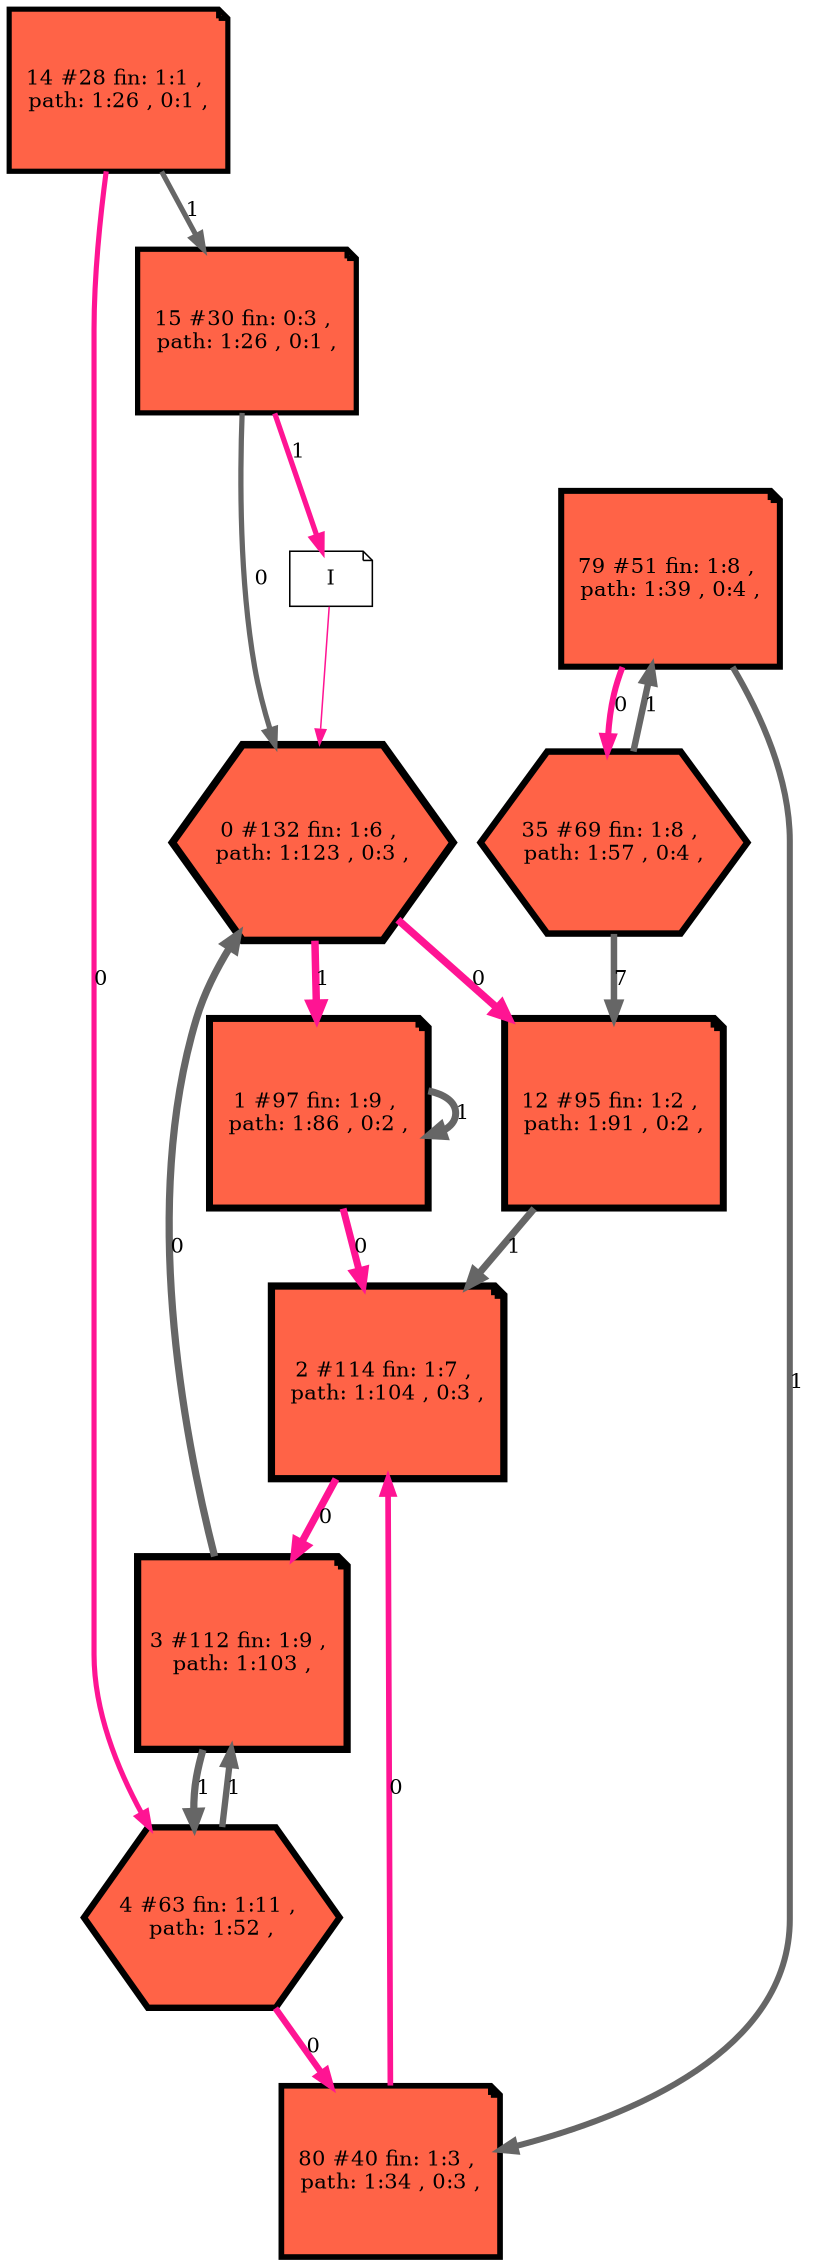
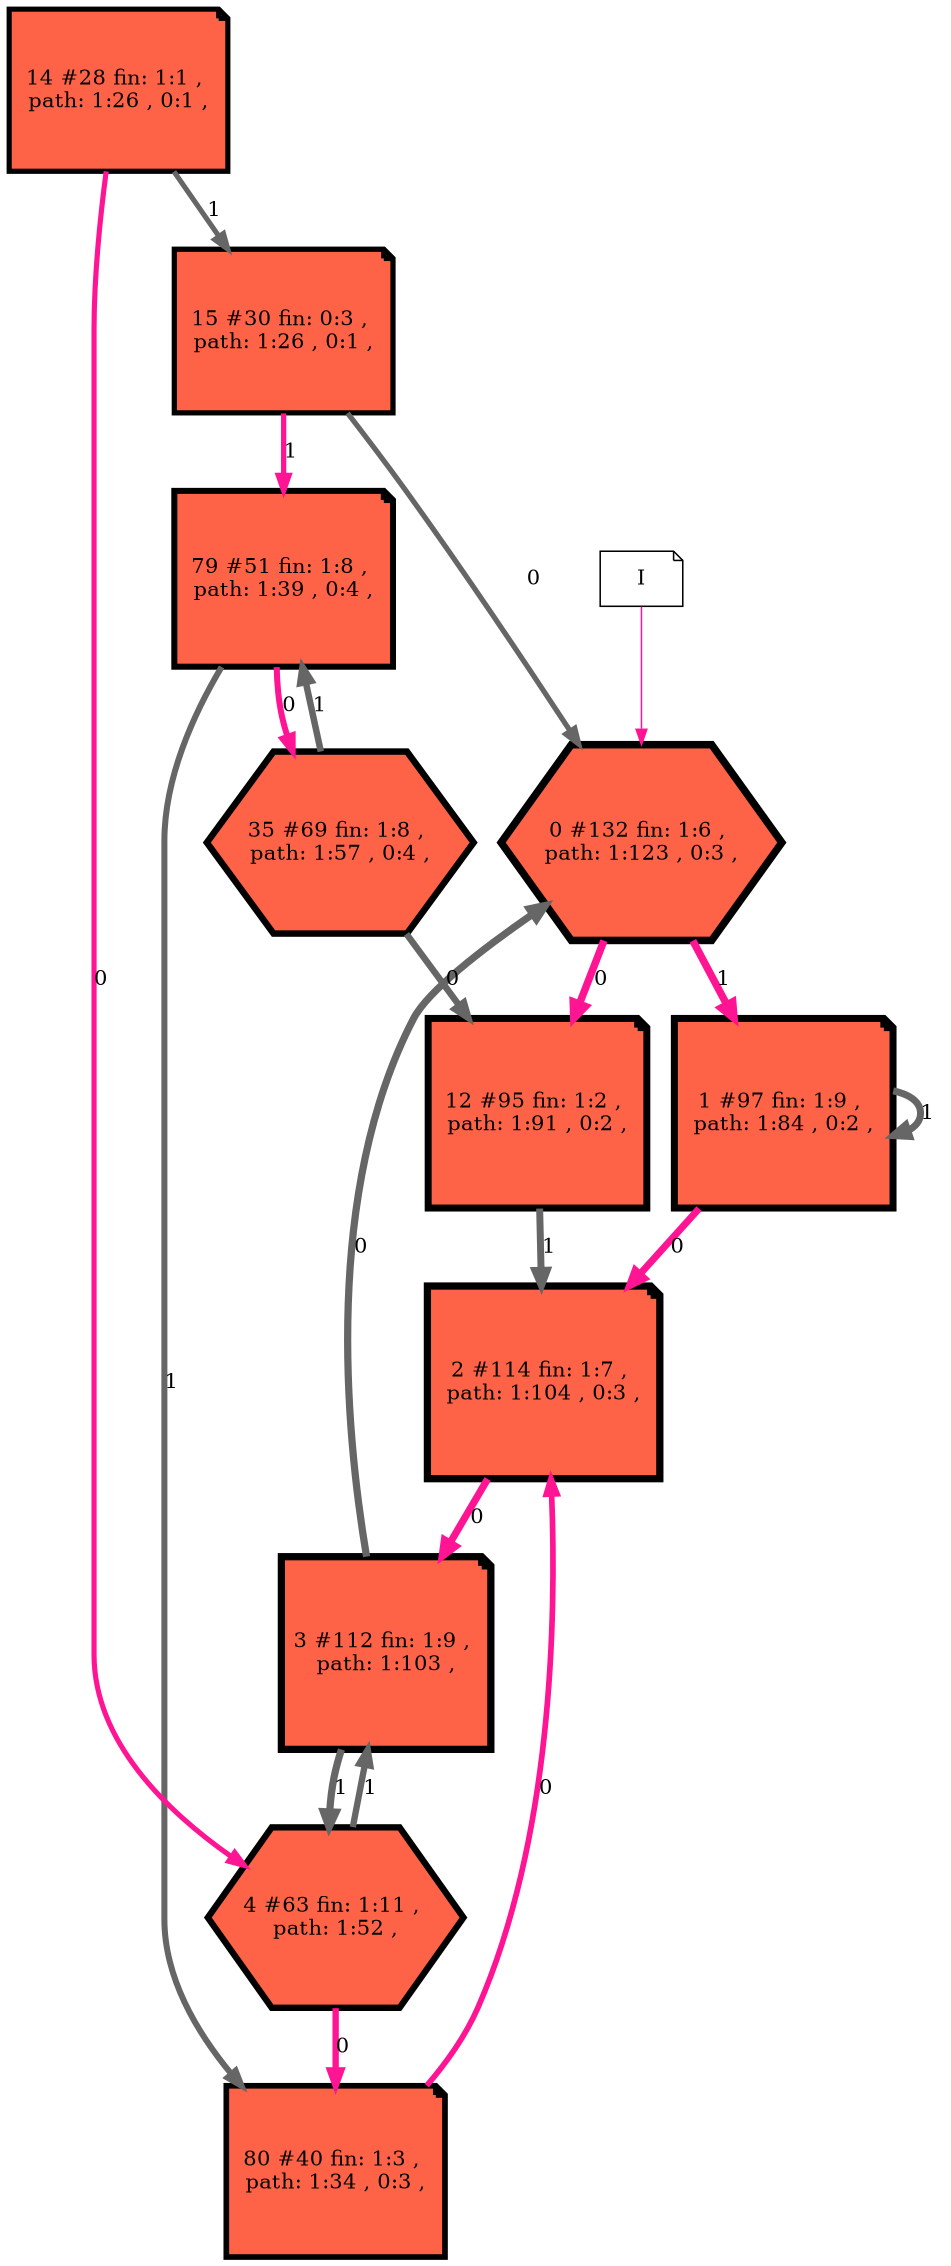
edge "15 #30 fin: 0:3 , path: 1:26 , 0:1 ," -> "I": now "15 #30 fin: 0:3 , path: 1:26 , 0:1 ," -> "79 #51 fin: 1:8 , path: 1:39 , 0:4 ,"
edge "35 #69 fin: 1:8 , path: 1:57 , 0:4 ," -> "12 #95 fin: 1:2 , path: 1:91 , 0:2 ,": label "7 " -> "0 "
node "1 #97 fin: 1:9 , path: 1:86 , 0:2 ,": label "1 #97 fin: 1:9 , path: 1:86 , 0:2 ," -> "1 #97 fin: 1:9 , path: 1:84 , 0:2 ,"
